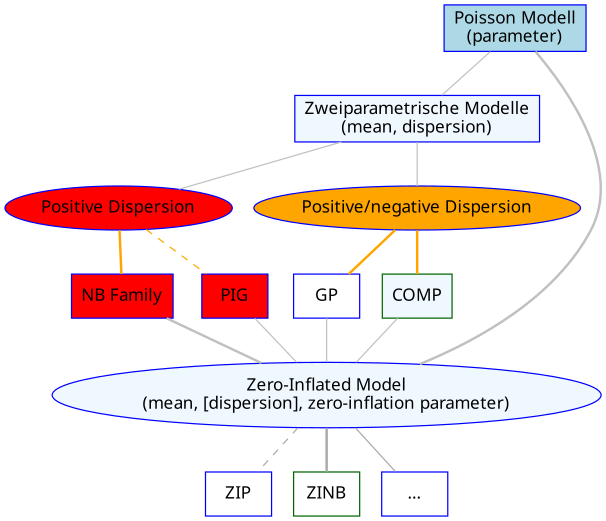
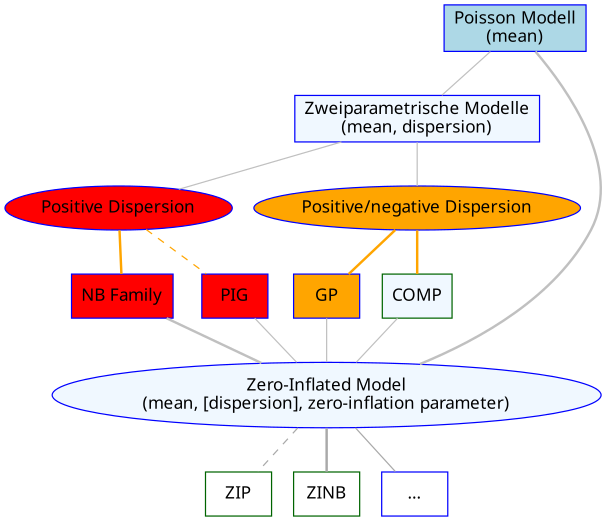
node "Poisson Modell (parameter)": label "Poisson Modell (parameter)" -> "Poisson Modell (mean)"
node "GP": fillcolor white -> orange
node "ZIP": color blue -> darkgreen
